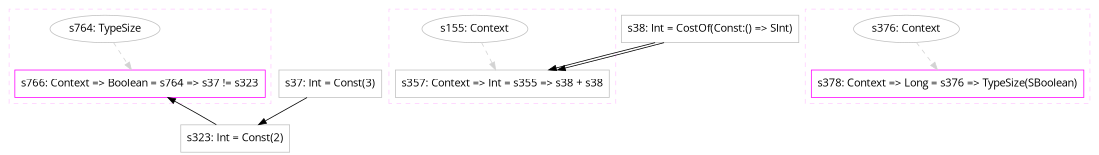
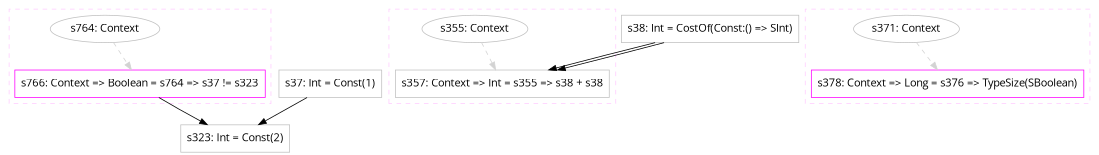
node "s764: TypeSize": label "s764: TypeSize" -> "s764: Context"
node "s155: Context": label "s155: Context" -> "s355: Context"
node "s376: Context": label "s376: Context" -> "s371: Context"
node "s37: Int = Const(3)": label "s37: Int = Const(3)" -> "s37: Int = Const(1)"
edge "s323: Int = Const(2)" -> "s766: Context => Boolean = s764 => s37 != s323": reversed
